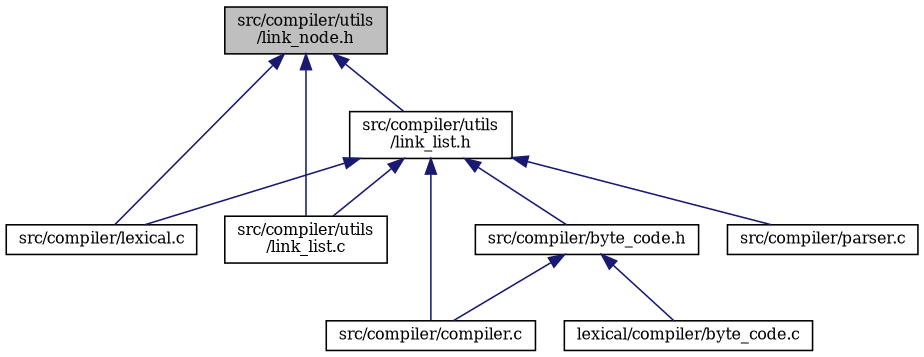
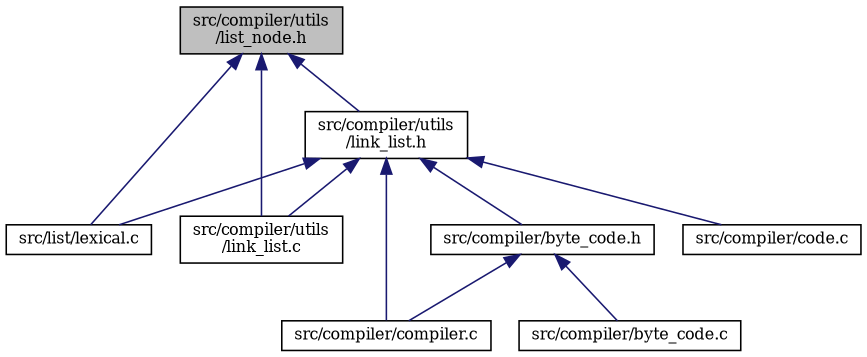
node "src/compiler/utils /link_node.h": label "src/compiler/utils /link_node.h" -> "src/compiler/utils /list_node.h"
node "src/compiler/lexical.c": label "src/compiler/lexical.c" -> "src/list/lexical.c"
node "src/compiler/parser.c": label "src/compiler/parser.c" -> "src/compiler/code.c"
node "lexical/compiler/byte_code.c": label "lexical/compiler/byte_code.c" -> "src/compiler/byte_code.c"
